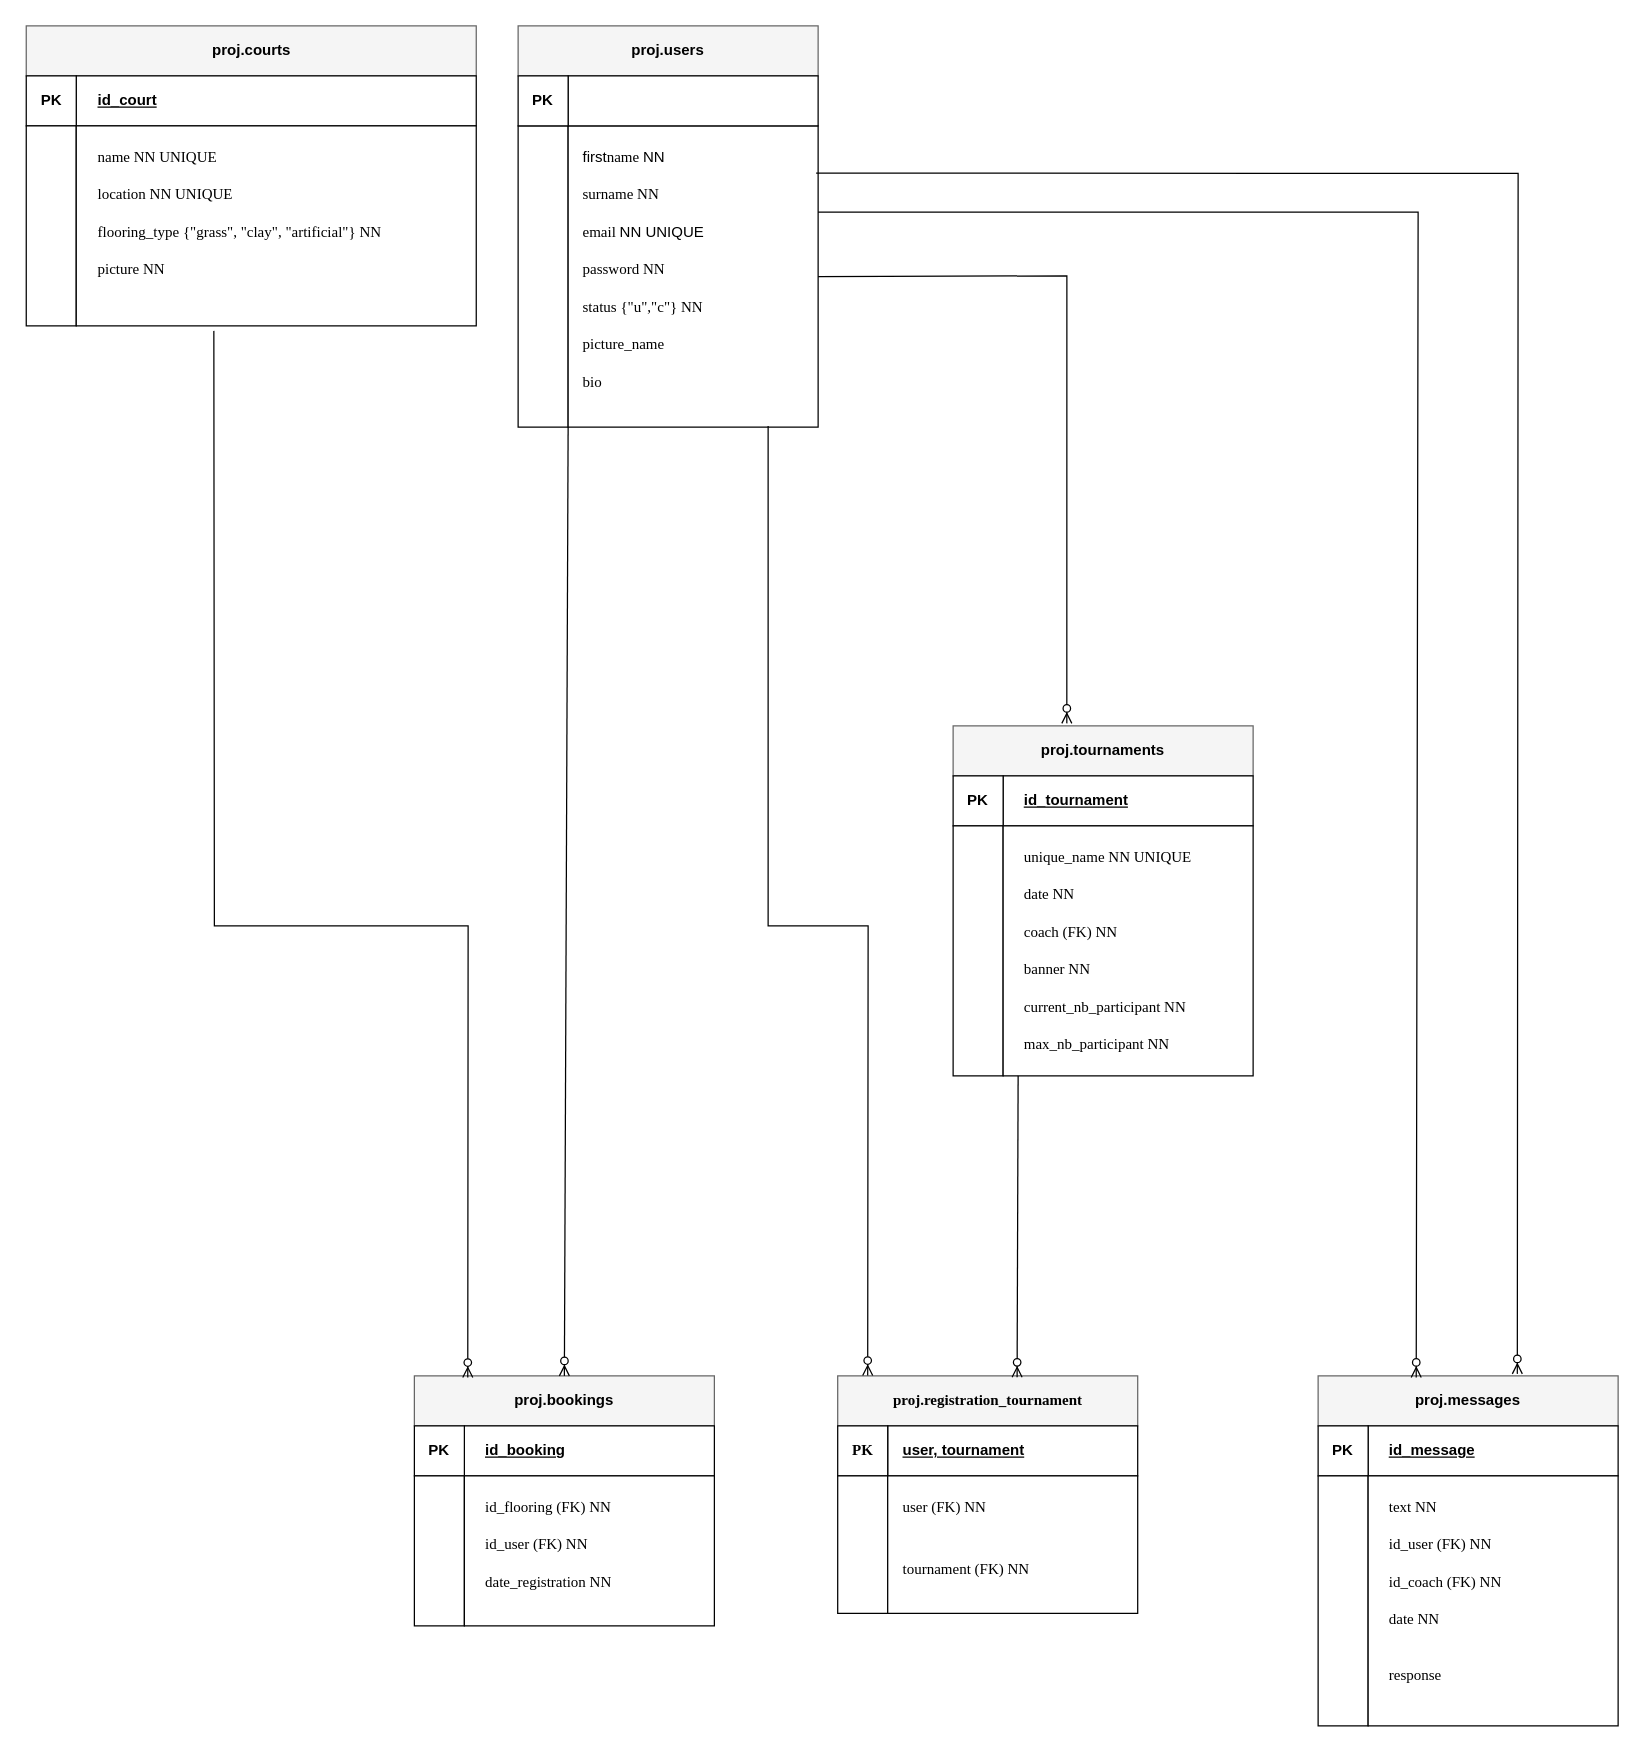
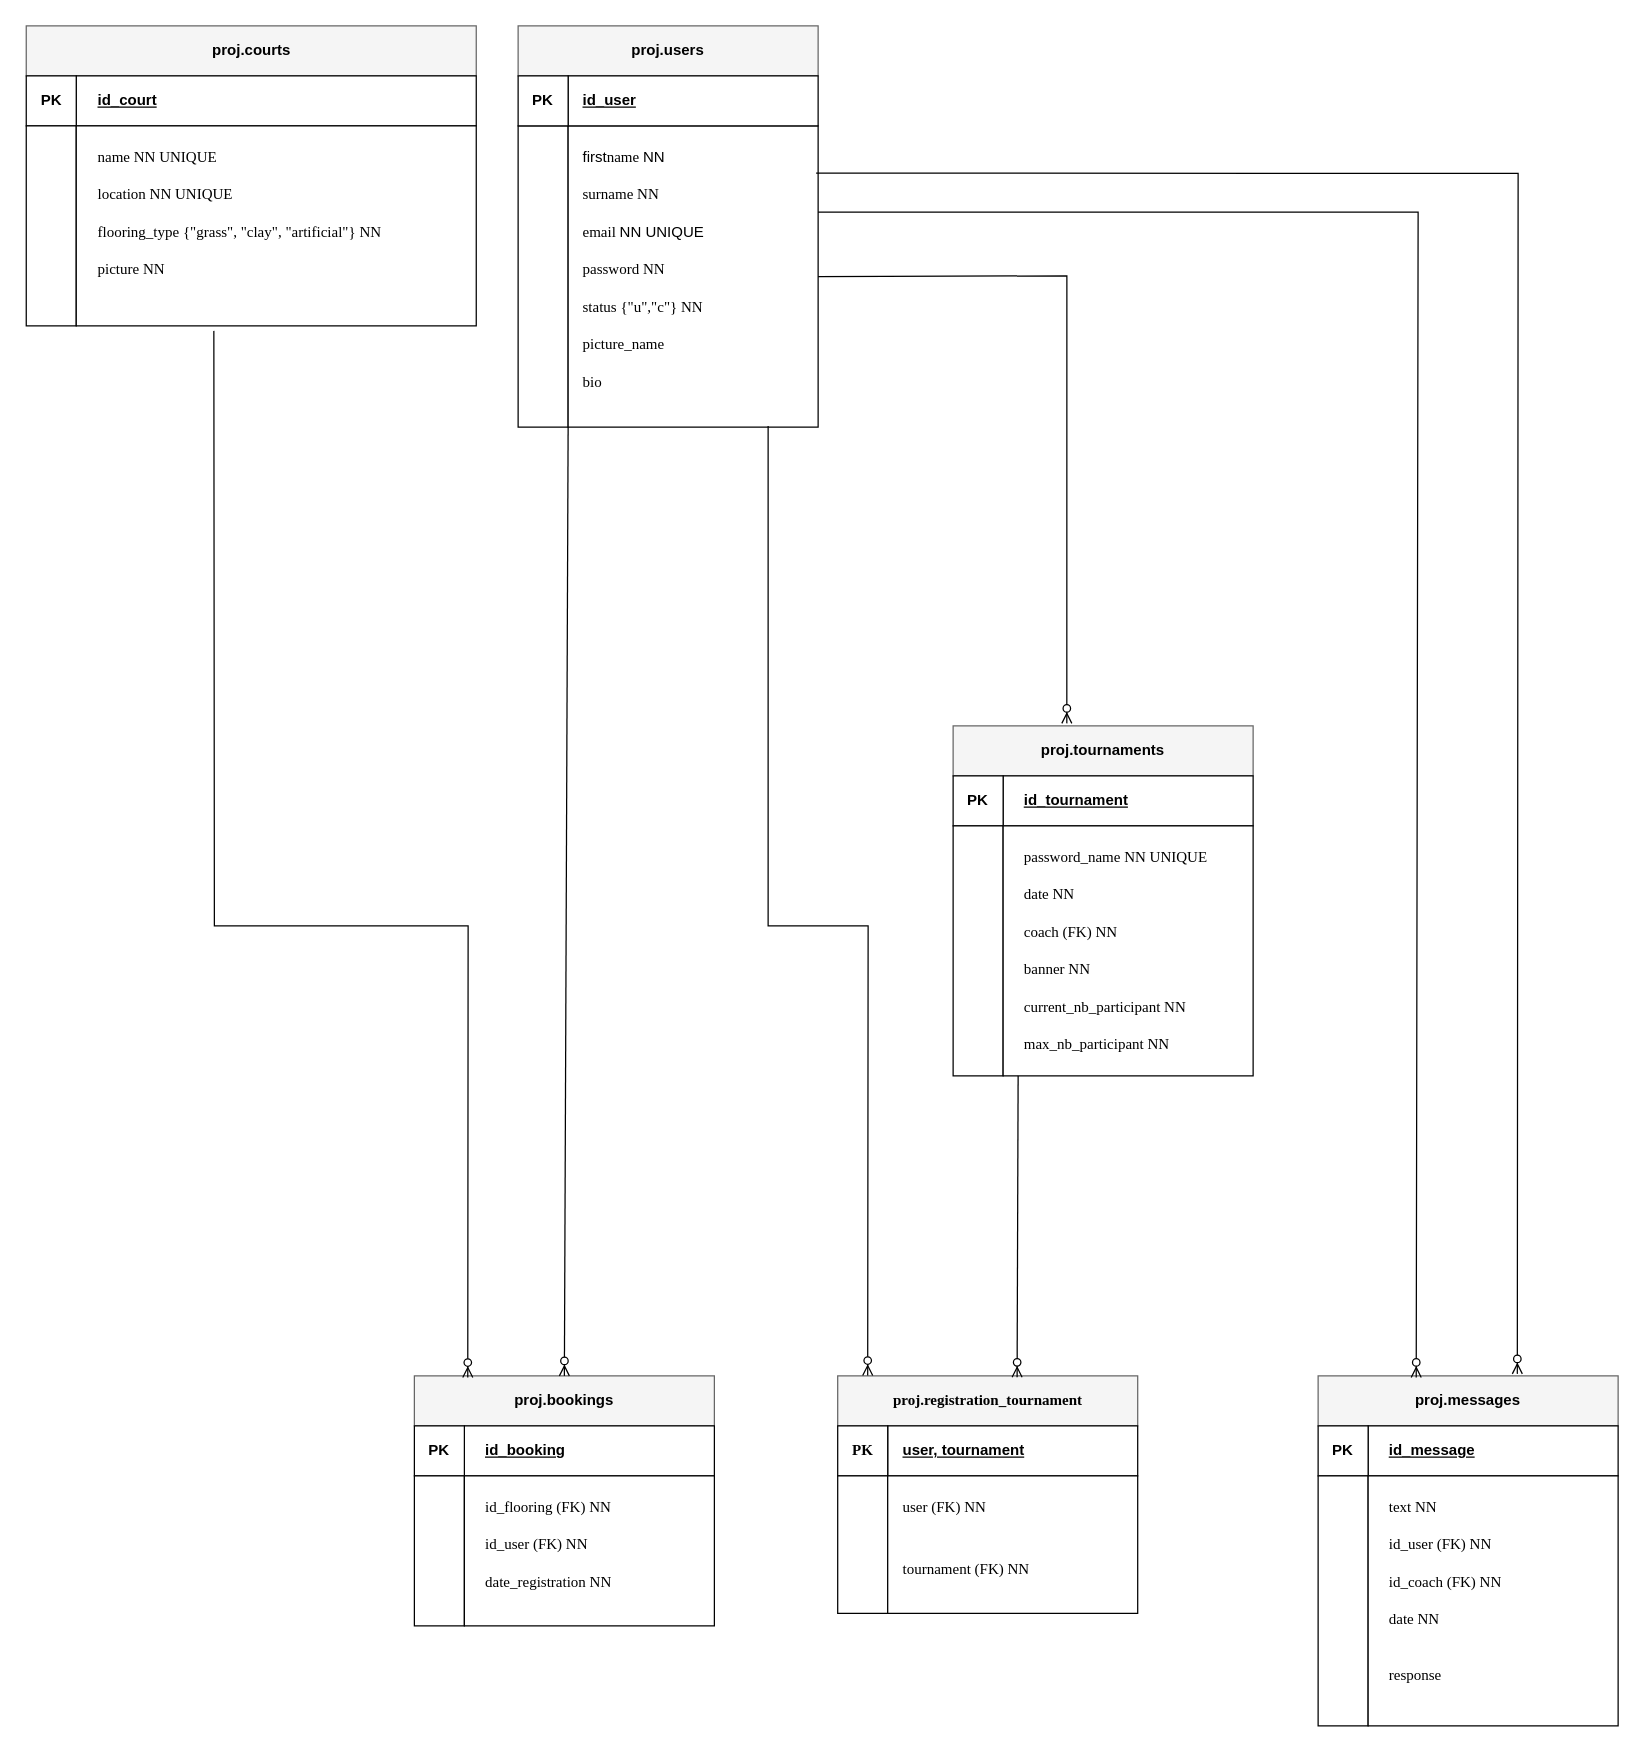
node "id_user": added
node "unique_name NN UNIQUE": label "unique_name NN UNIQUE" -> "password_name NN UNIQUE"
